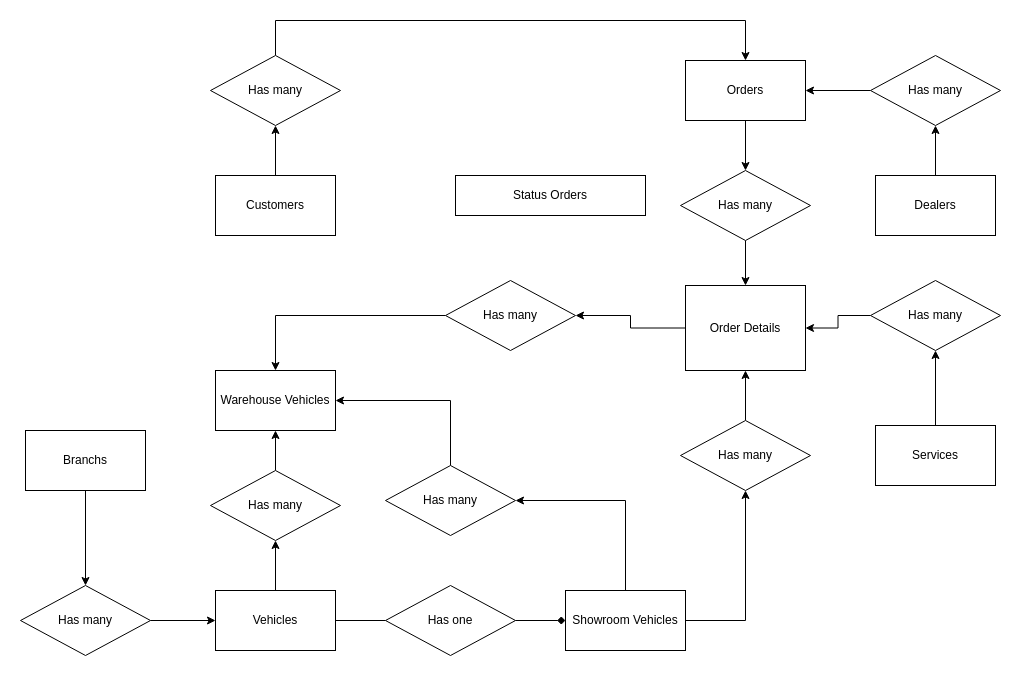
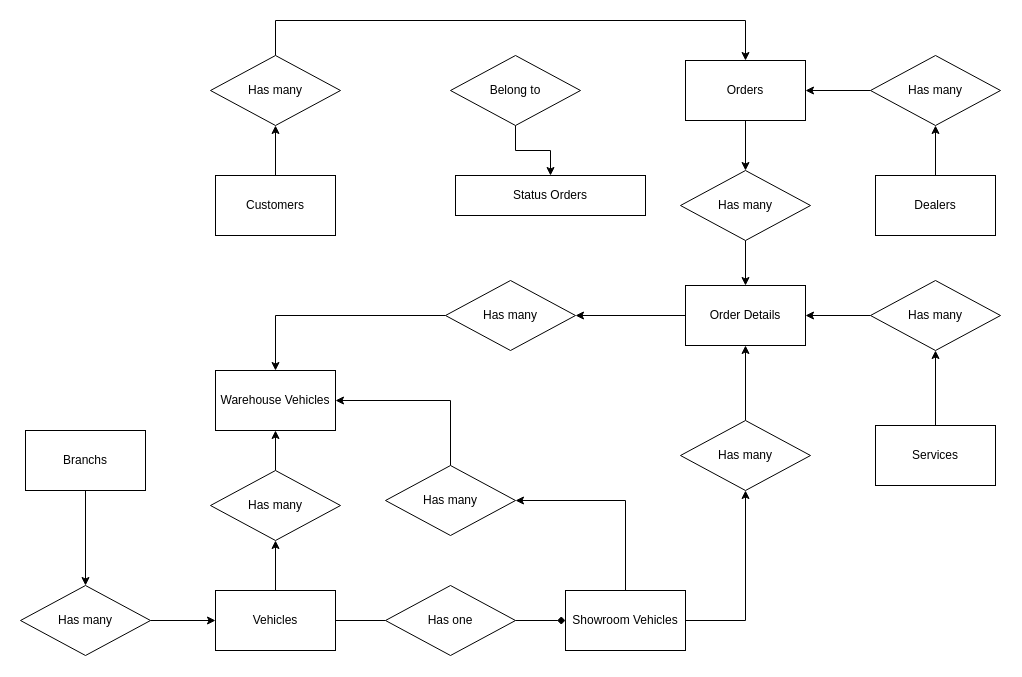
node "Belong to": added
edge "Belong to" -> "Status Orders": added
node "Order Details": size 120x85 -> 120x60
